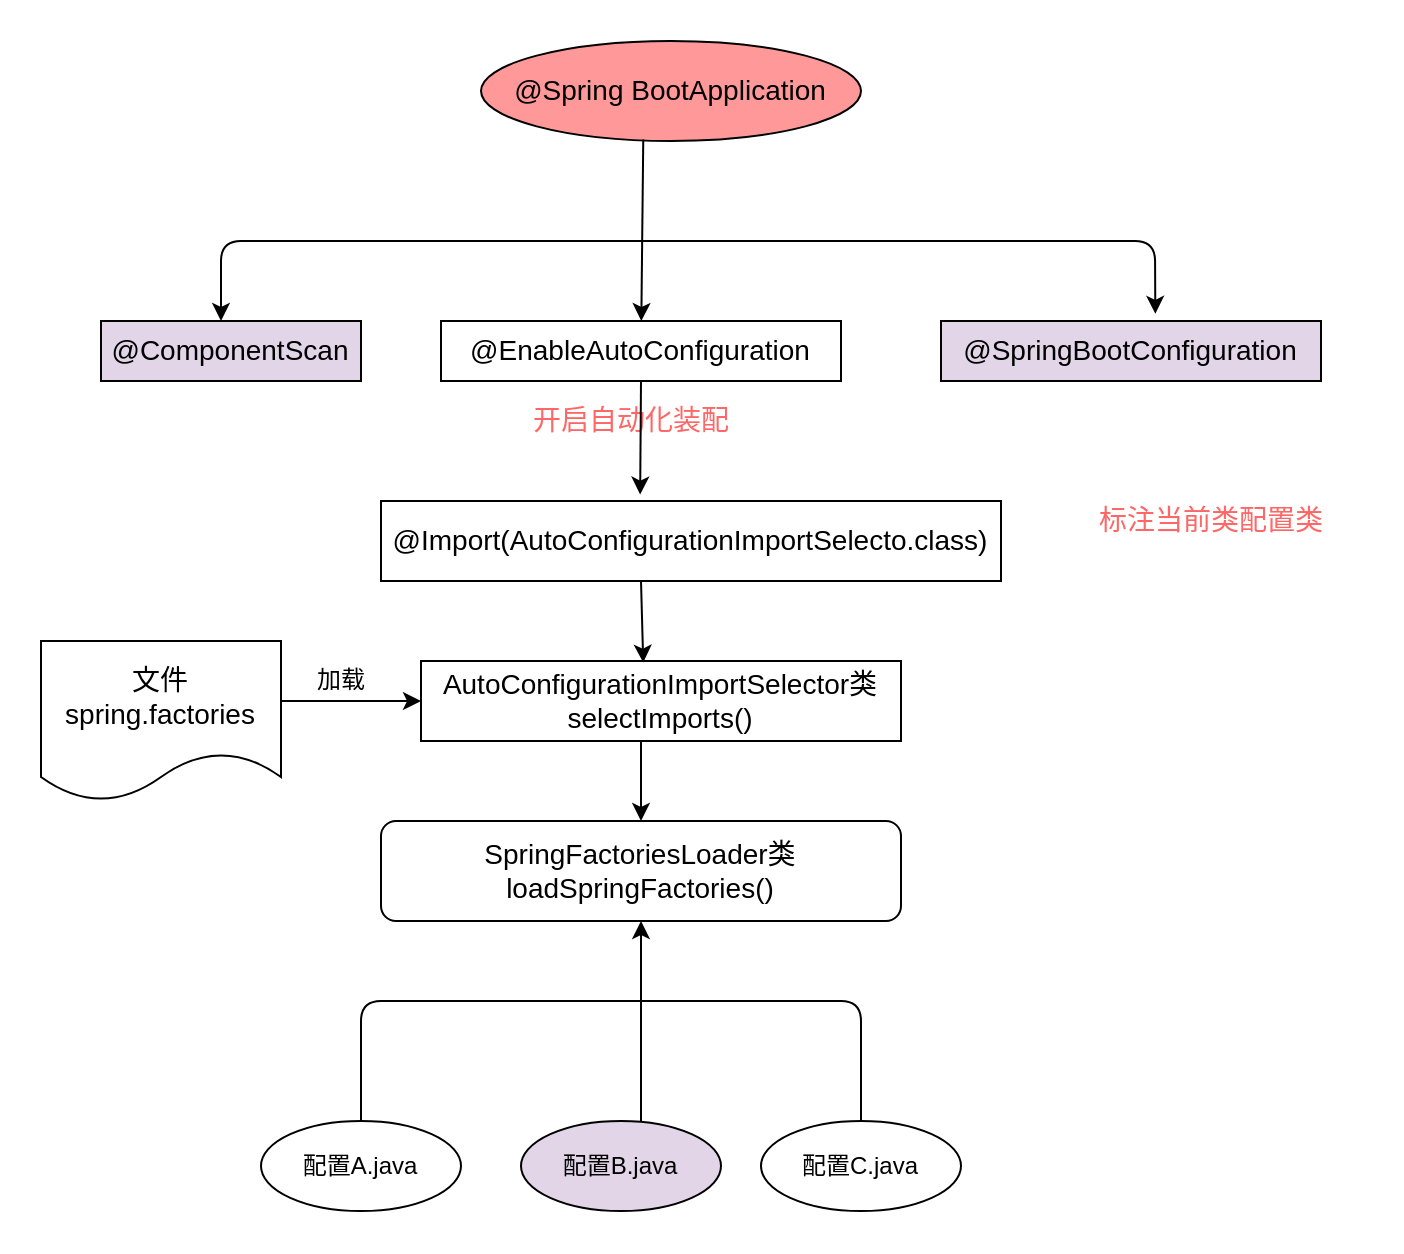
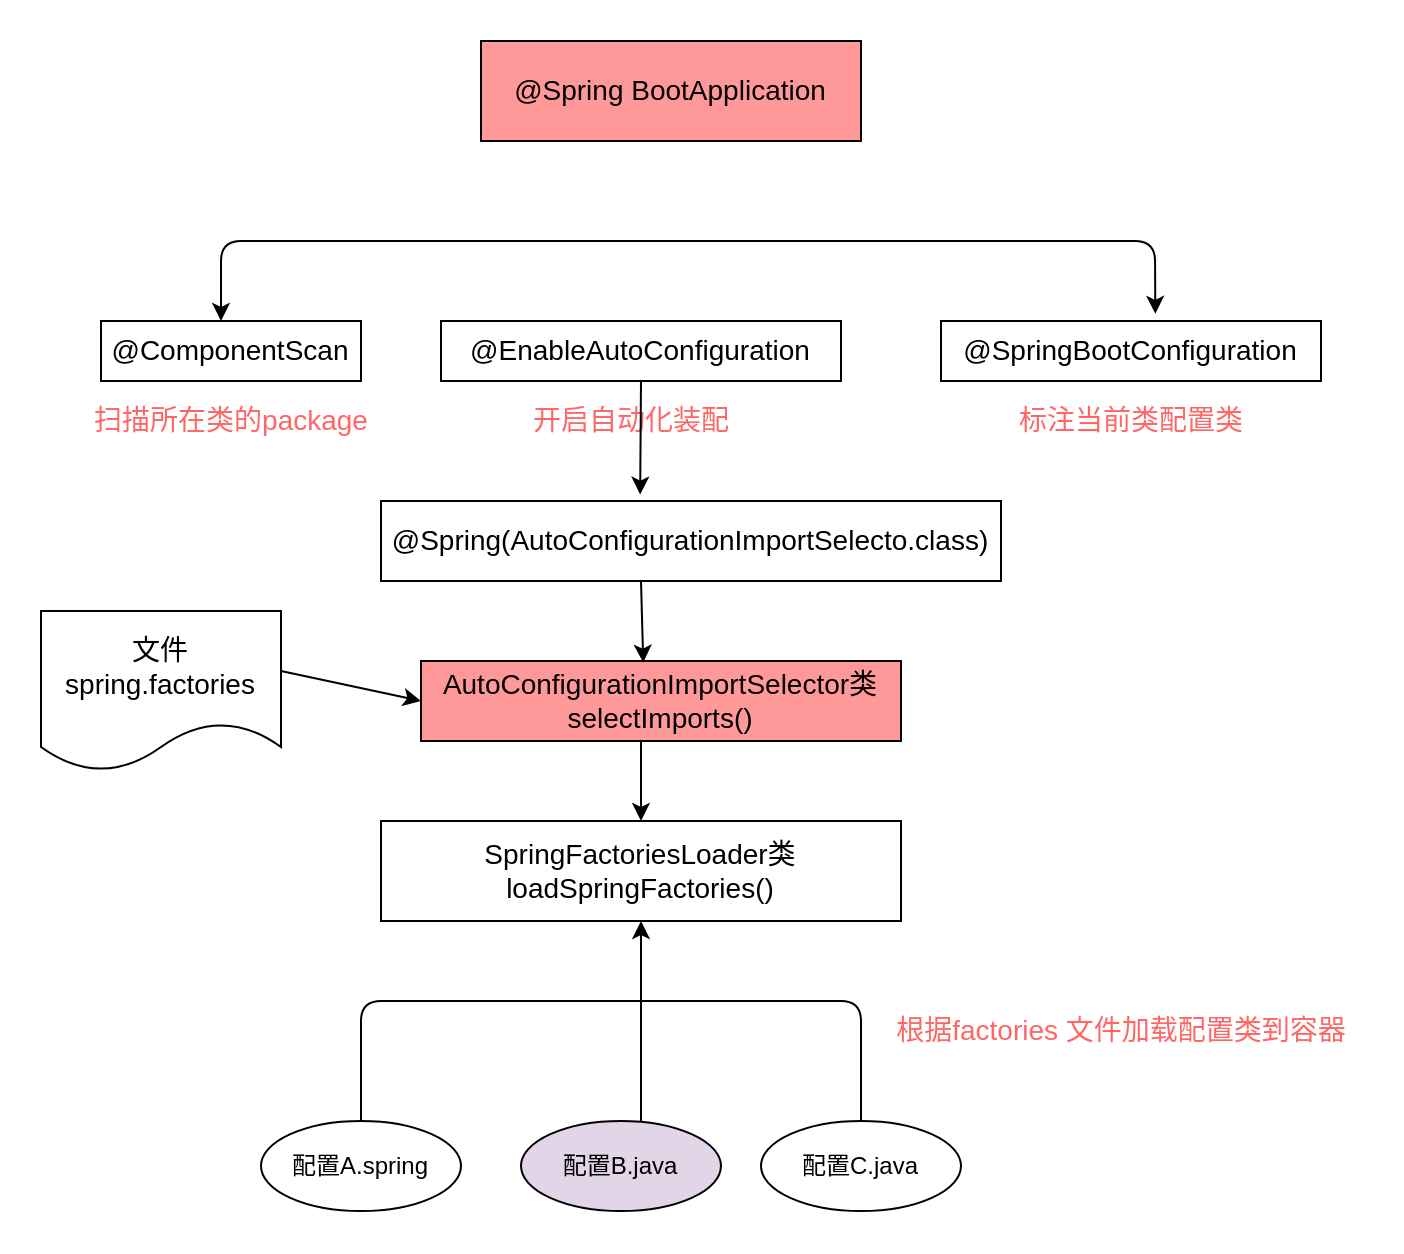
node "@Spring BootApplication": shape ellipse -> rectangle
edge "@Spring BootApplication" -> "@EnableAutoConfiguration": removed
node "@ComponentScan": fillcolor #e1d5e7 -> #ffffff
node "@SpringBootConfiguration": fillcolor #e1d5e7 -> #ffffff
node "扫描所在类的package": added
node "标注当前类配置类": moved (1211, 521) -> (1131, 421)
node "@Import(AutoConfigurationImportSelecto.class)": label "@Import(AutoConfigurationImportSelecto.class)" -> "@Spring(AutoConfigurationImportSelecto.class)"
node "加载": removed
node "AutoConfigurationImportSelector类 selectImports()": fillcolor #ffffff -> #ff9999
node "文件 spring.factories": moved (161, 721) -> (161, 691)
node "SpringFactoriesLoader类 loadSpringFactories()": shape rounded rectangle -> rectangle
node "根据factories 文件加载配置类到容器": added
node "配置A.java": label "配置A.java" -> "配置A.spring"
